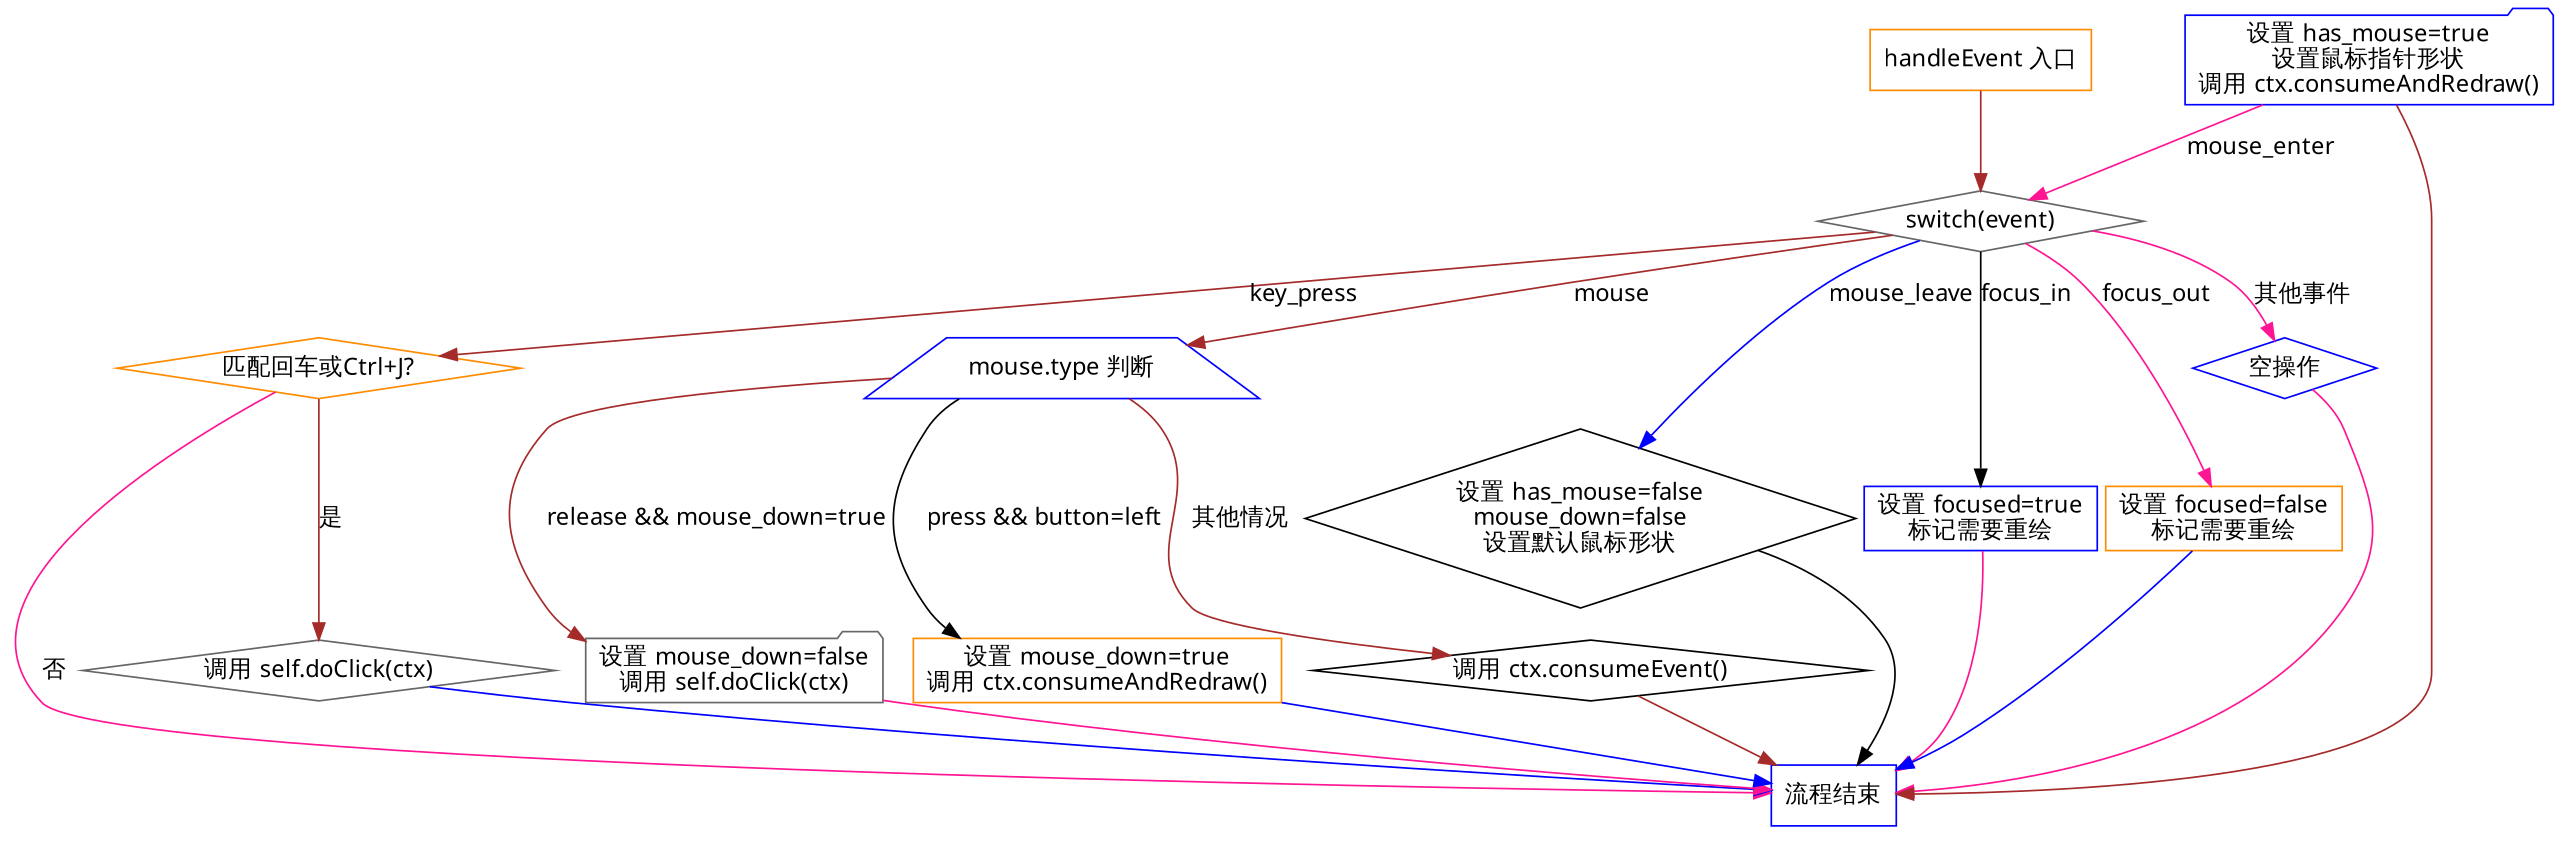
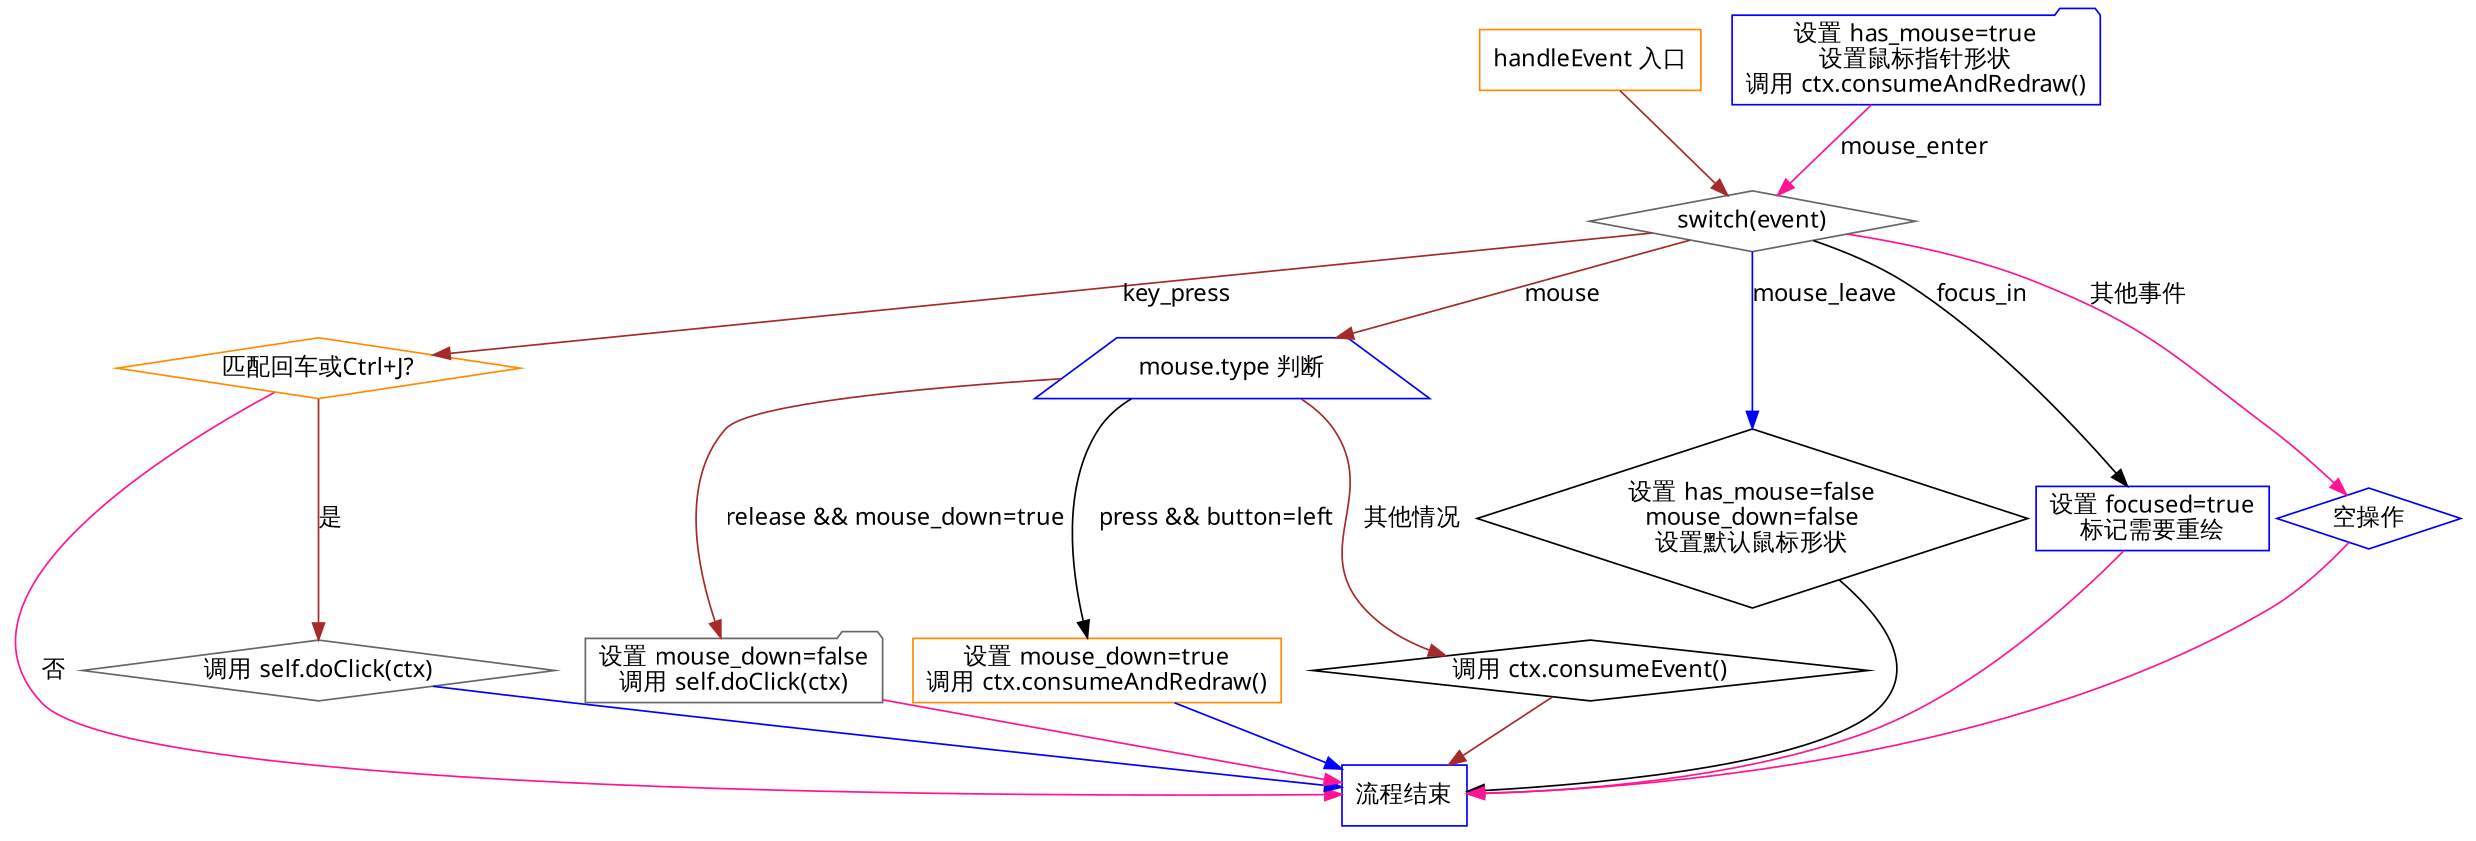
node "设置 focused=false 标记需要重绘": removed
edge "设置 has_mouse=true 设置鼠标指针形状 调用 ctx.consumeAndRedraw()" -> "流程结束": removed
